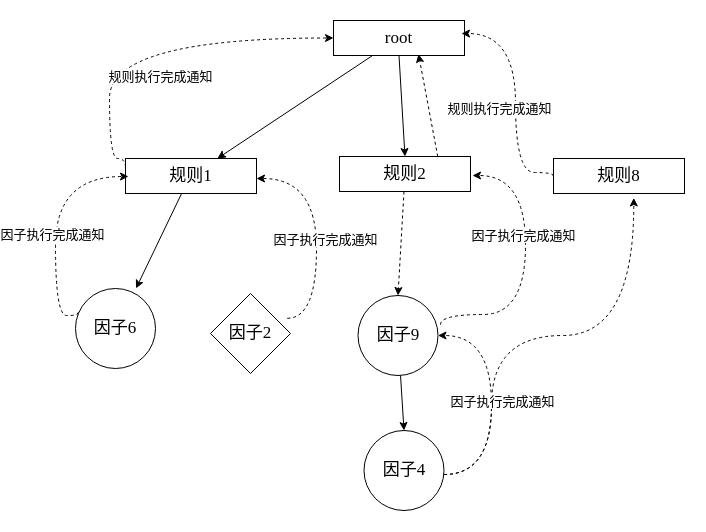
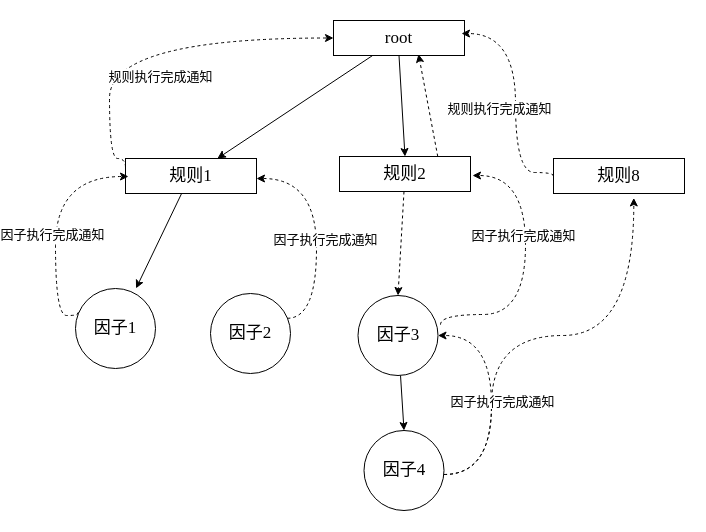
node "因子6": label "因子6" -> "因子1"
node "因子2": shape diamond -> ellipse
node "因子9": label "因子9" -> "因子3"
